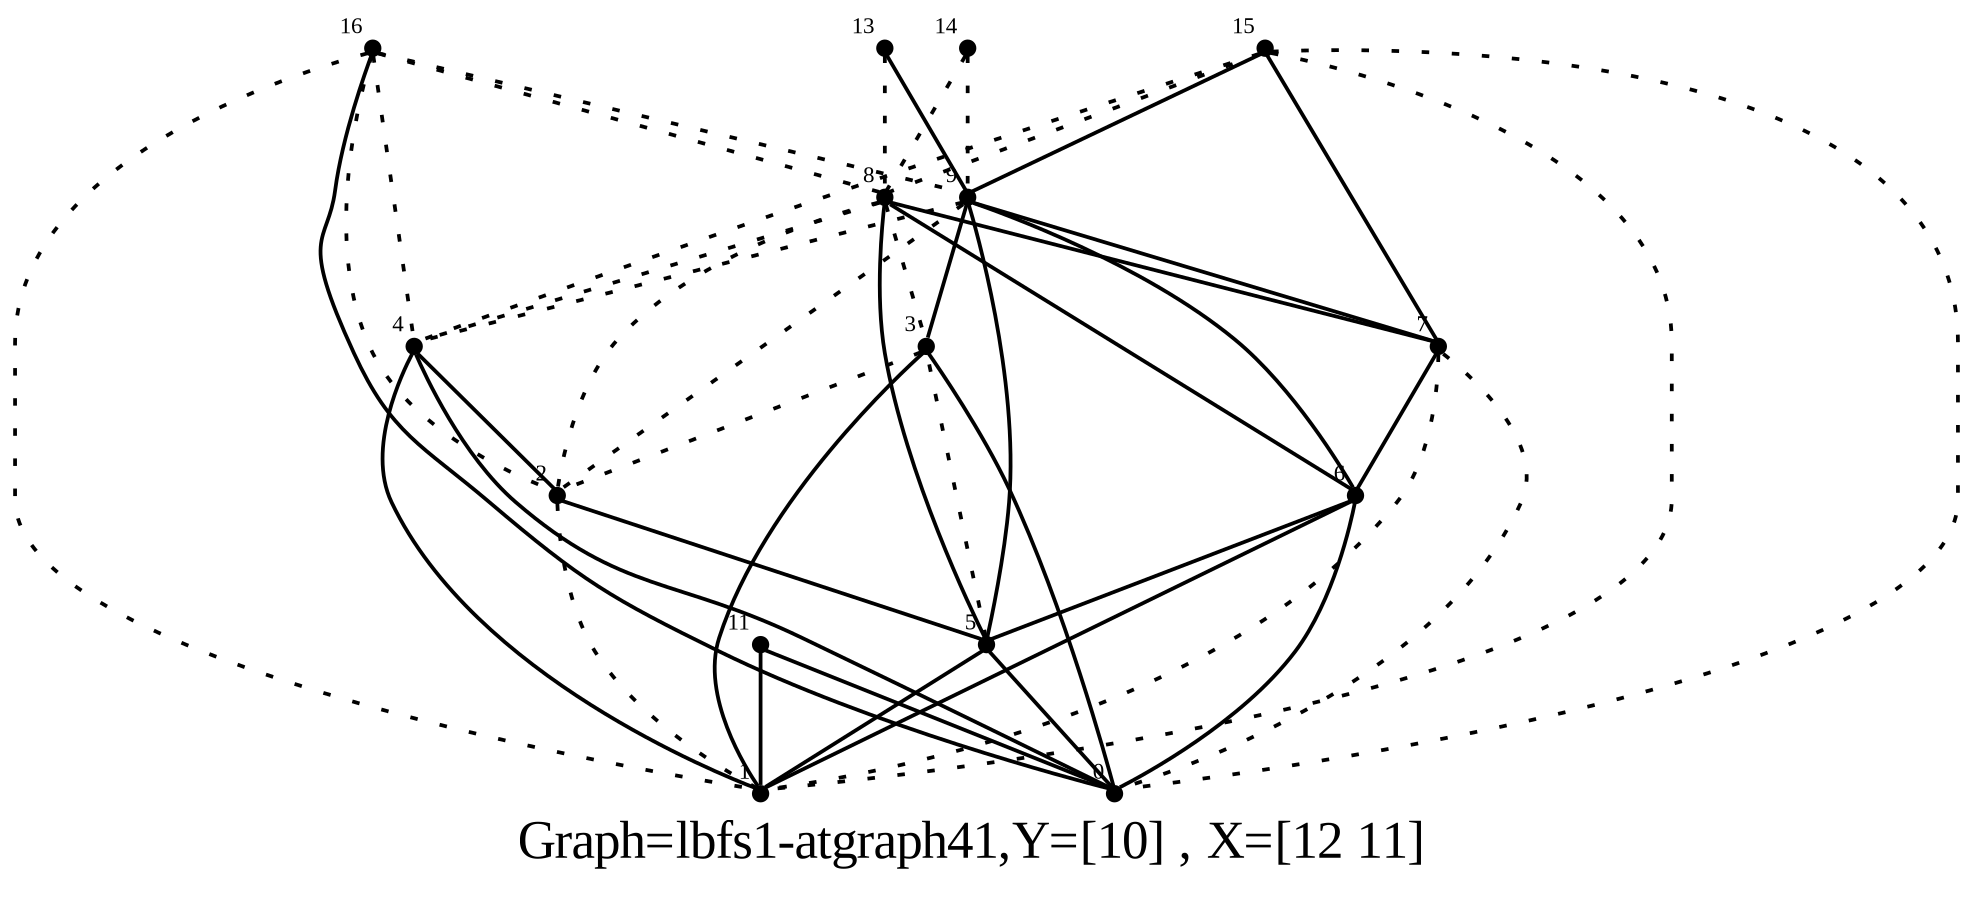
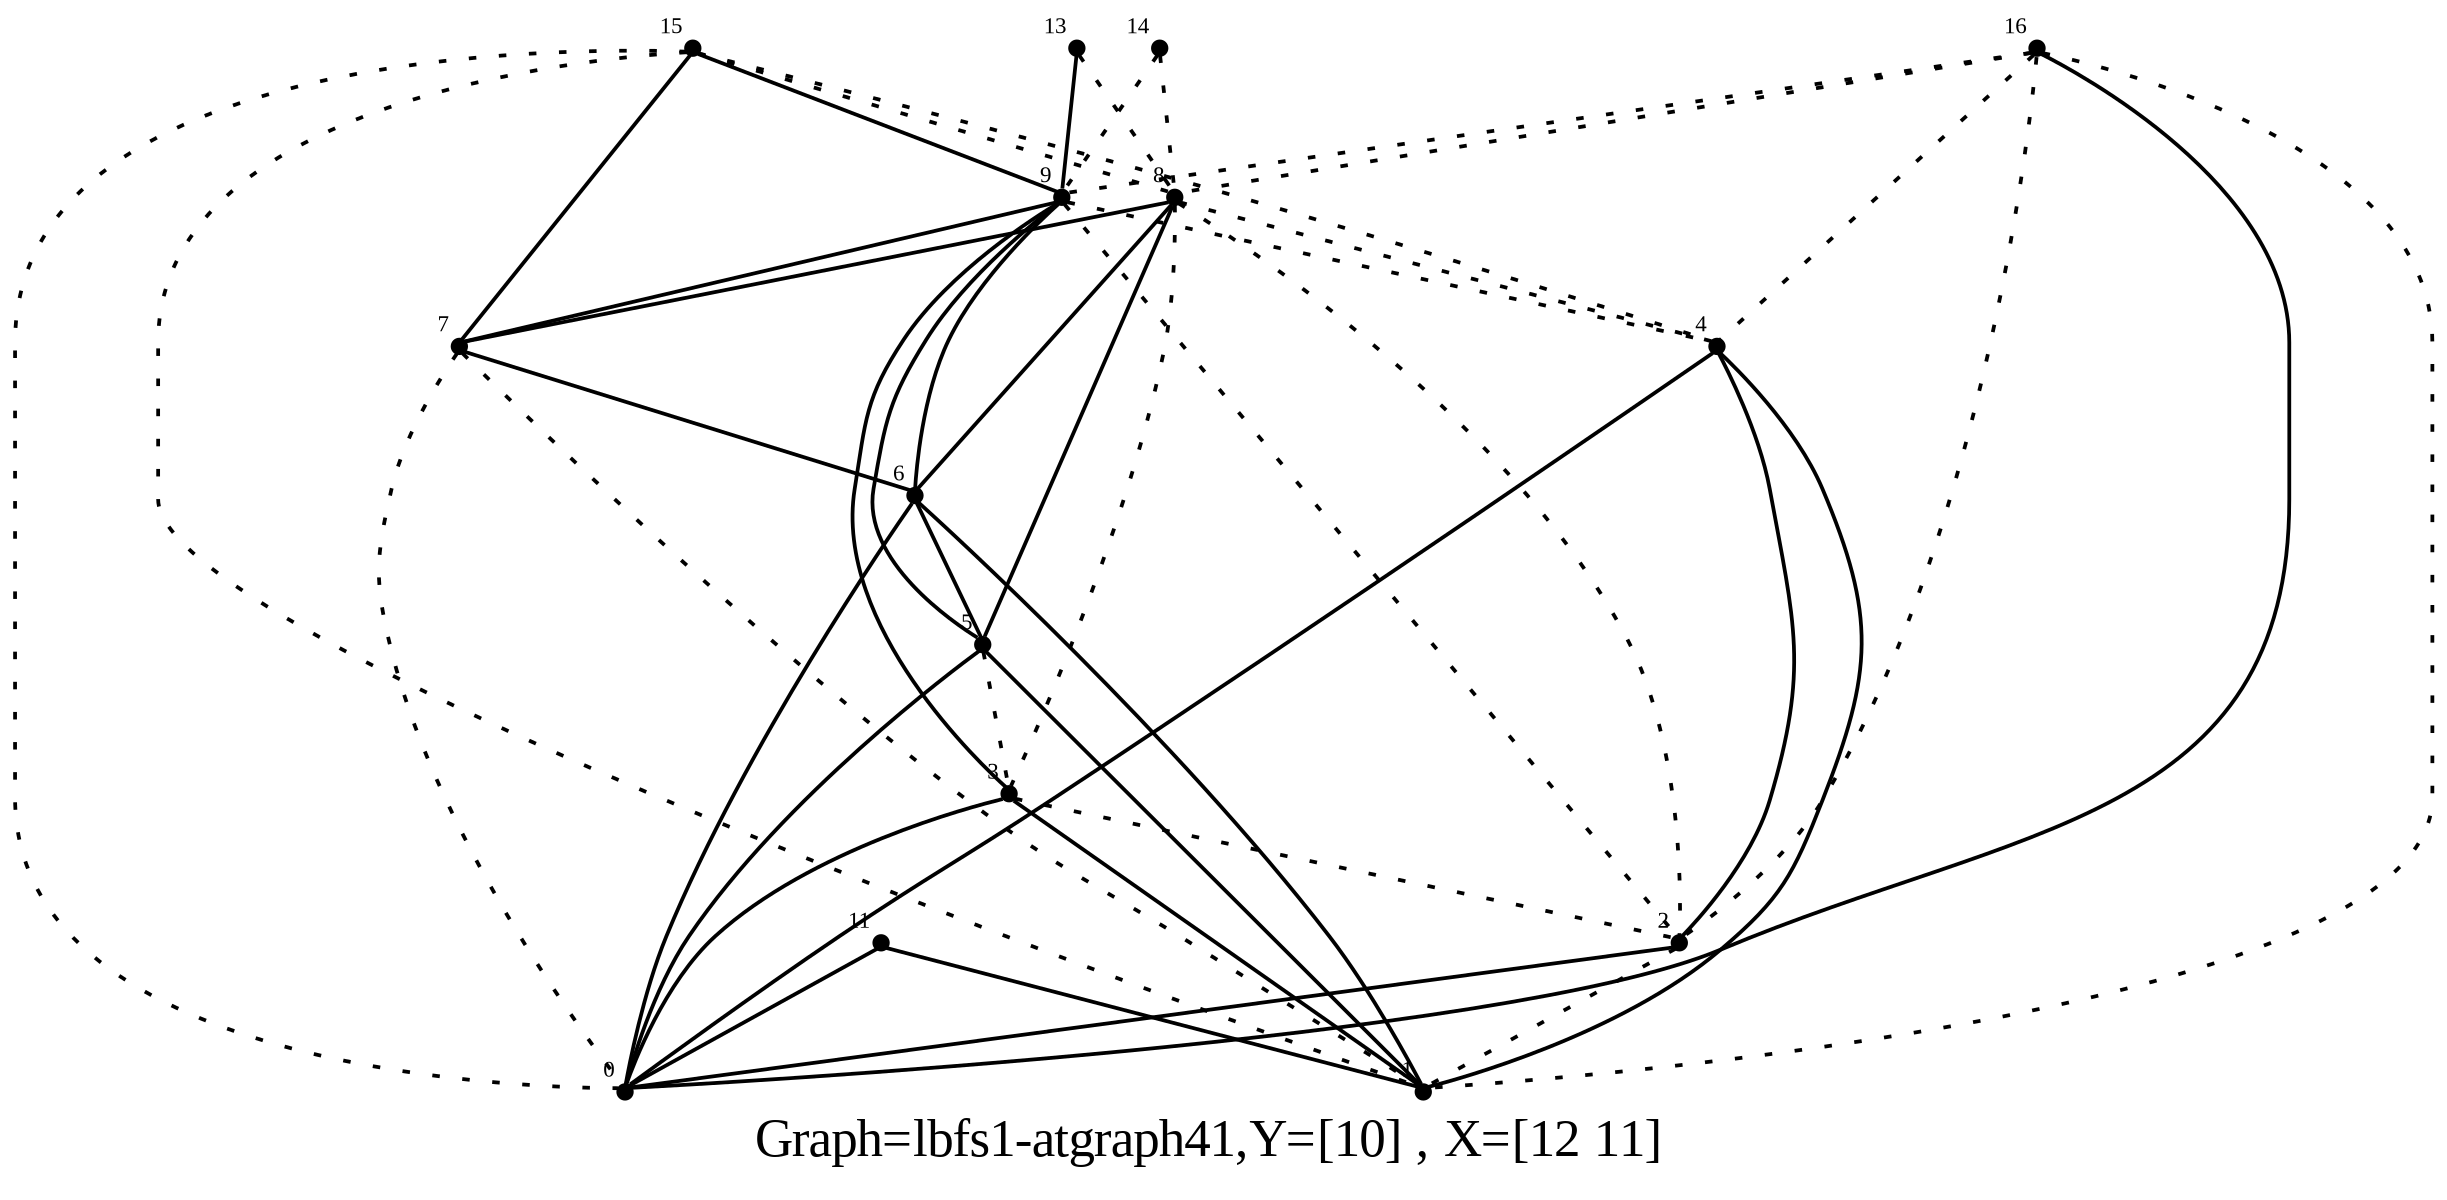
edge "2" -- "5": now "2" -- "0"
